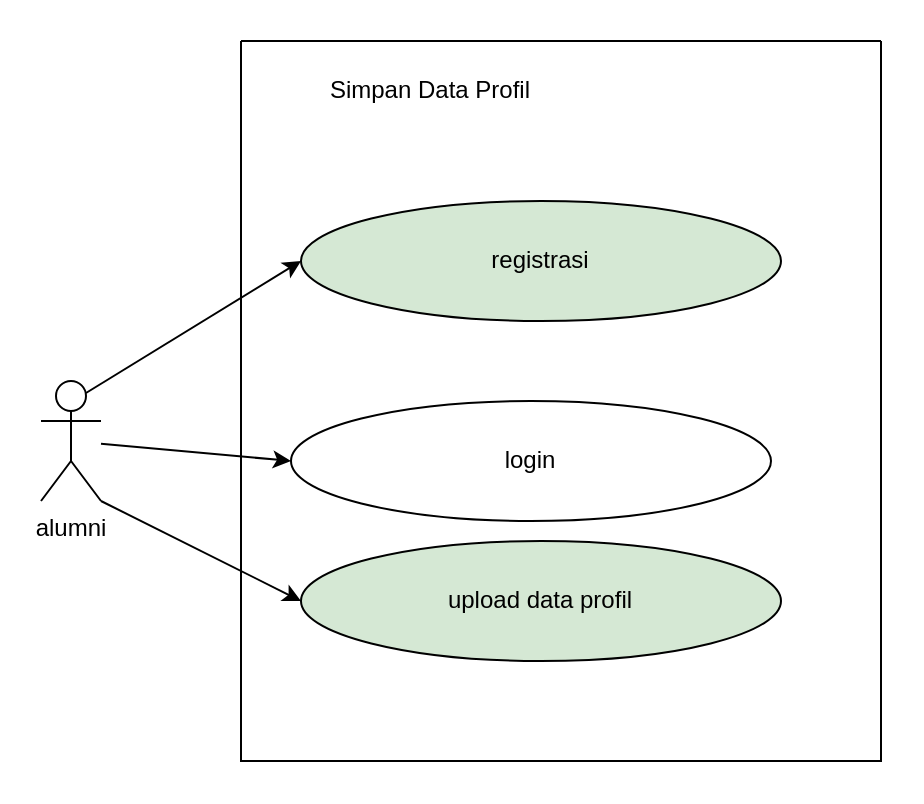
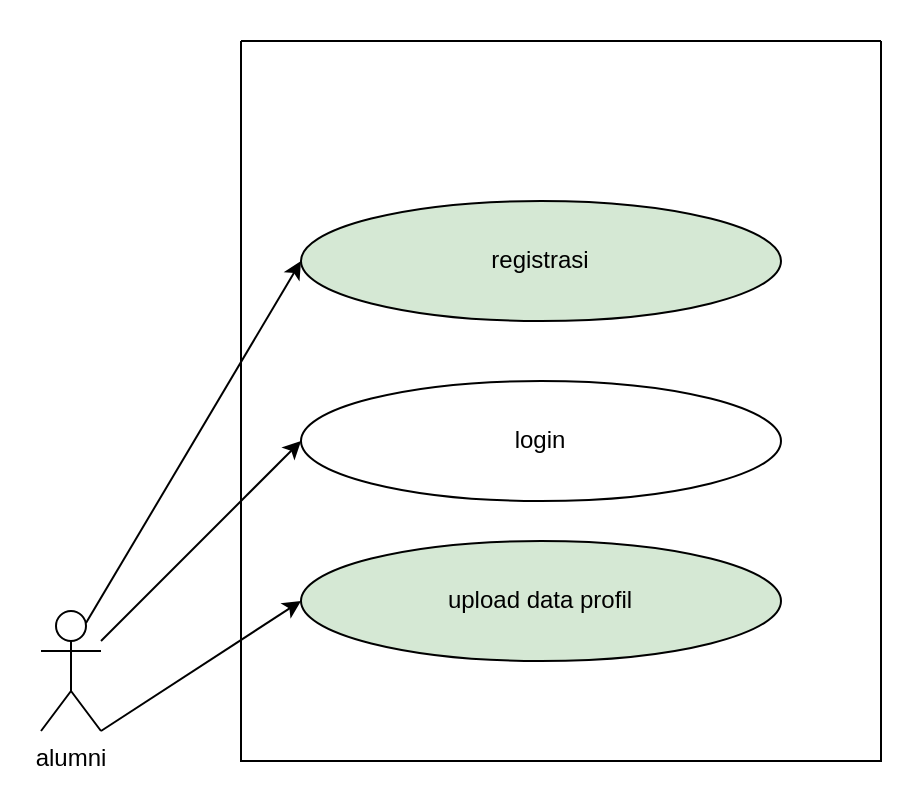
node "Simpan Data Profil": removed
node "alumni": moved (71, 441) -> (71, 671)
node "login": moved (531, 461) -> (541, 441)
